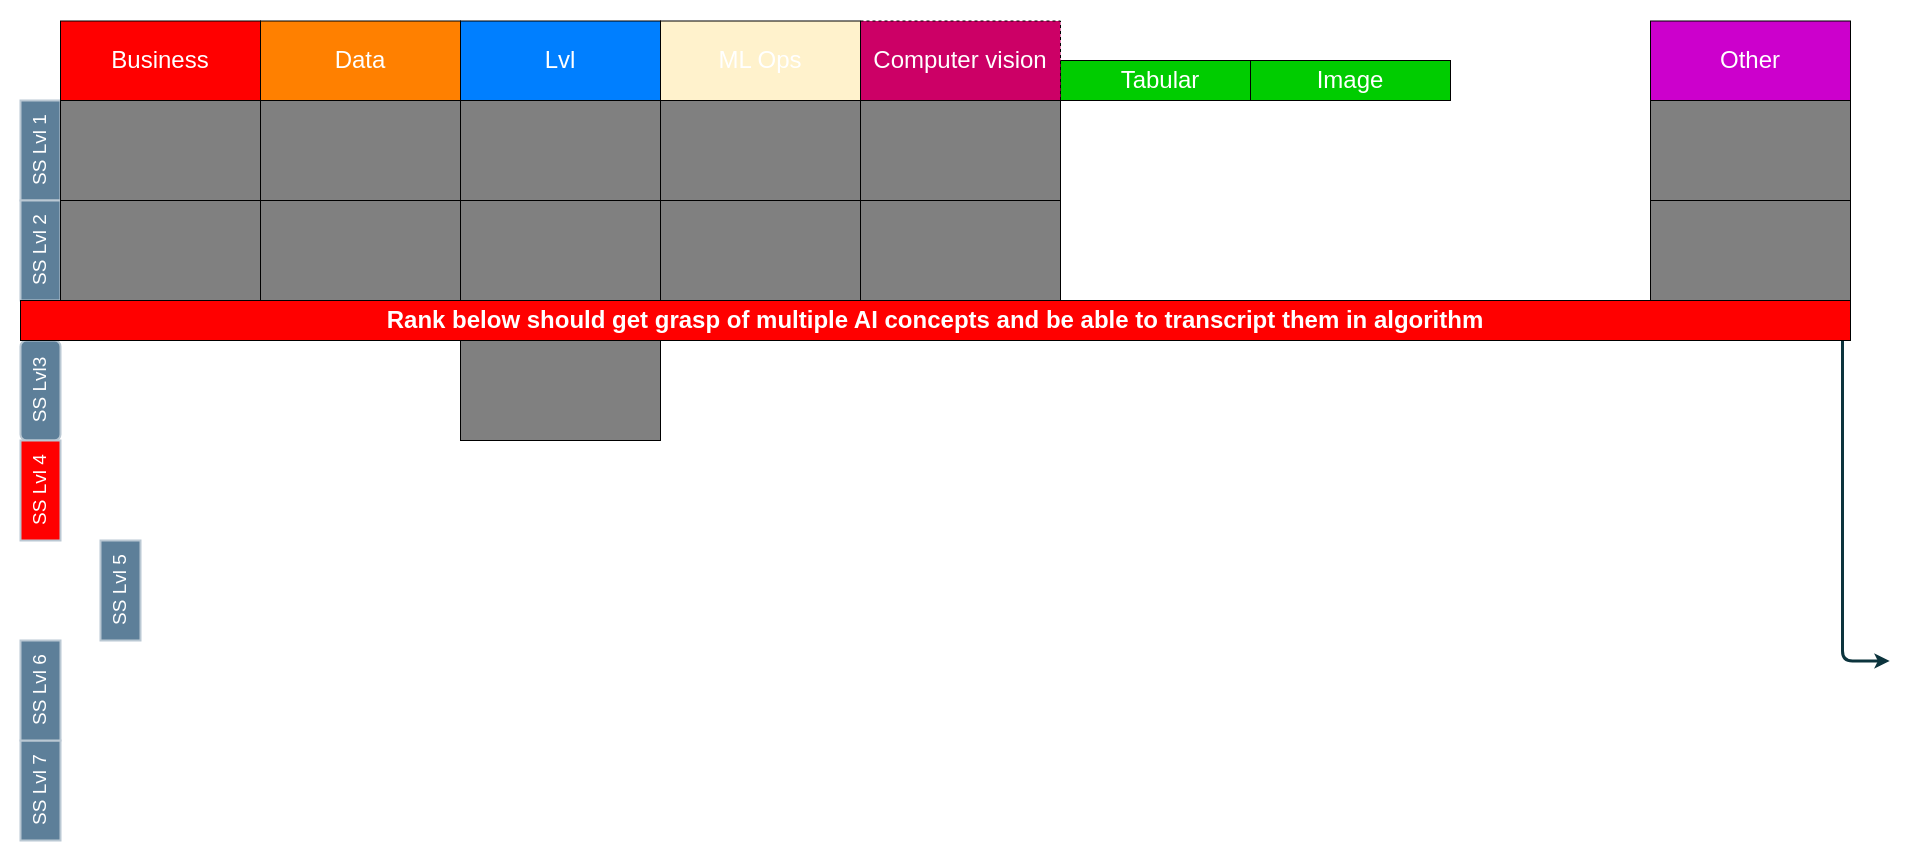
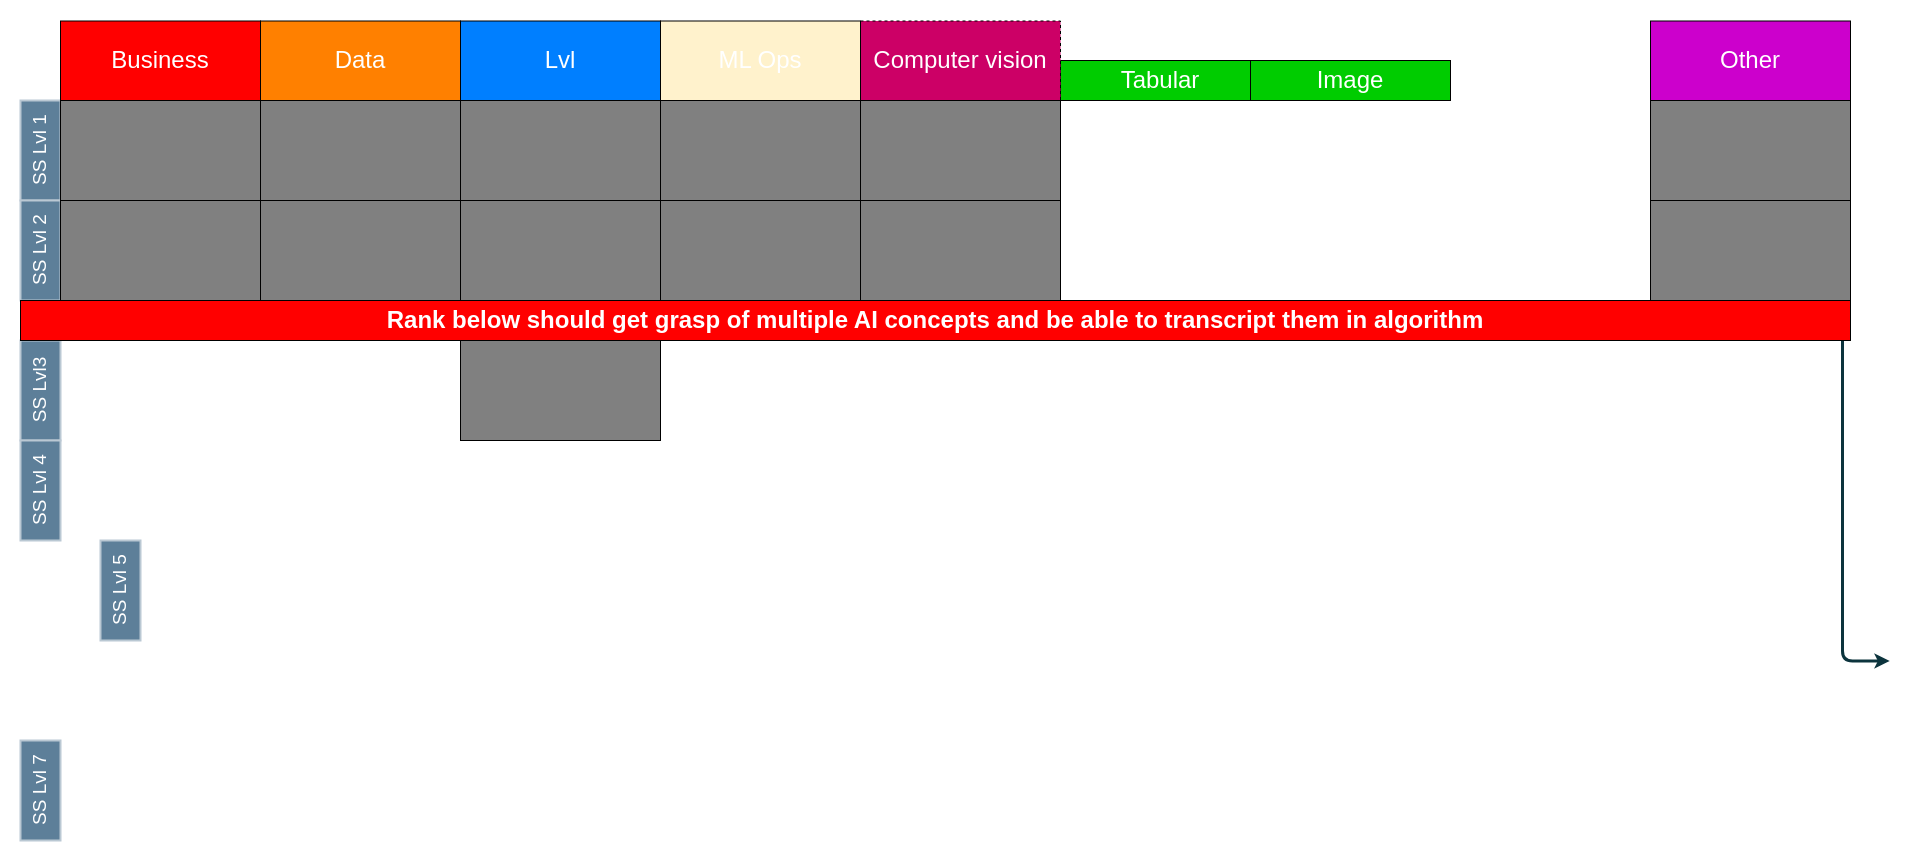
node "SS Lvl3": shape rounded rectangle -> rectangle
node "SS Lvl 4": fillcolor #ff0000 -> #5d7f99
node "SS Lvl 6": removed
